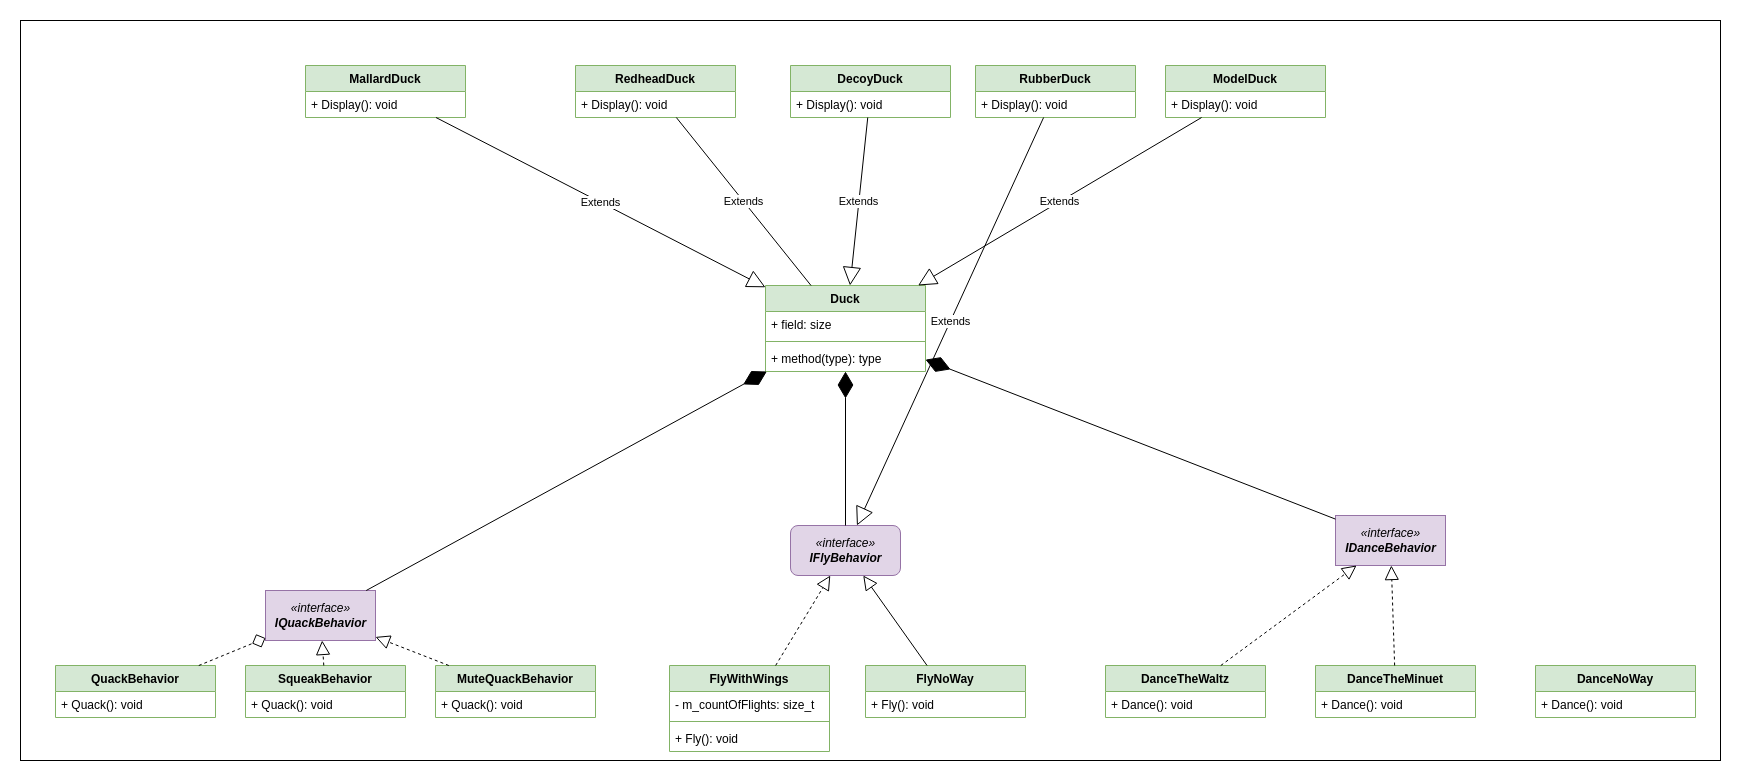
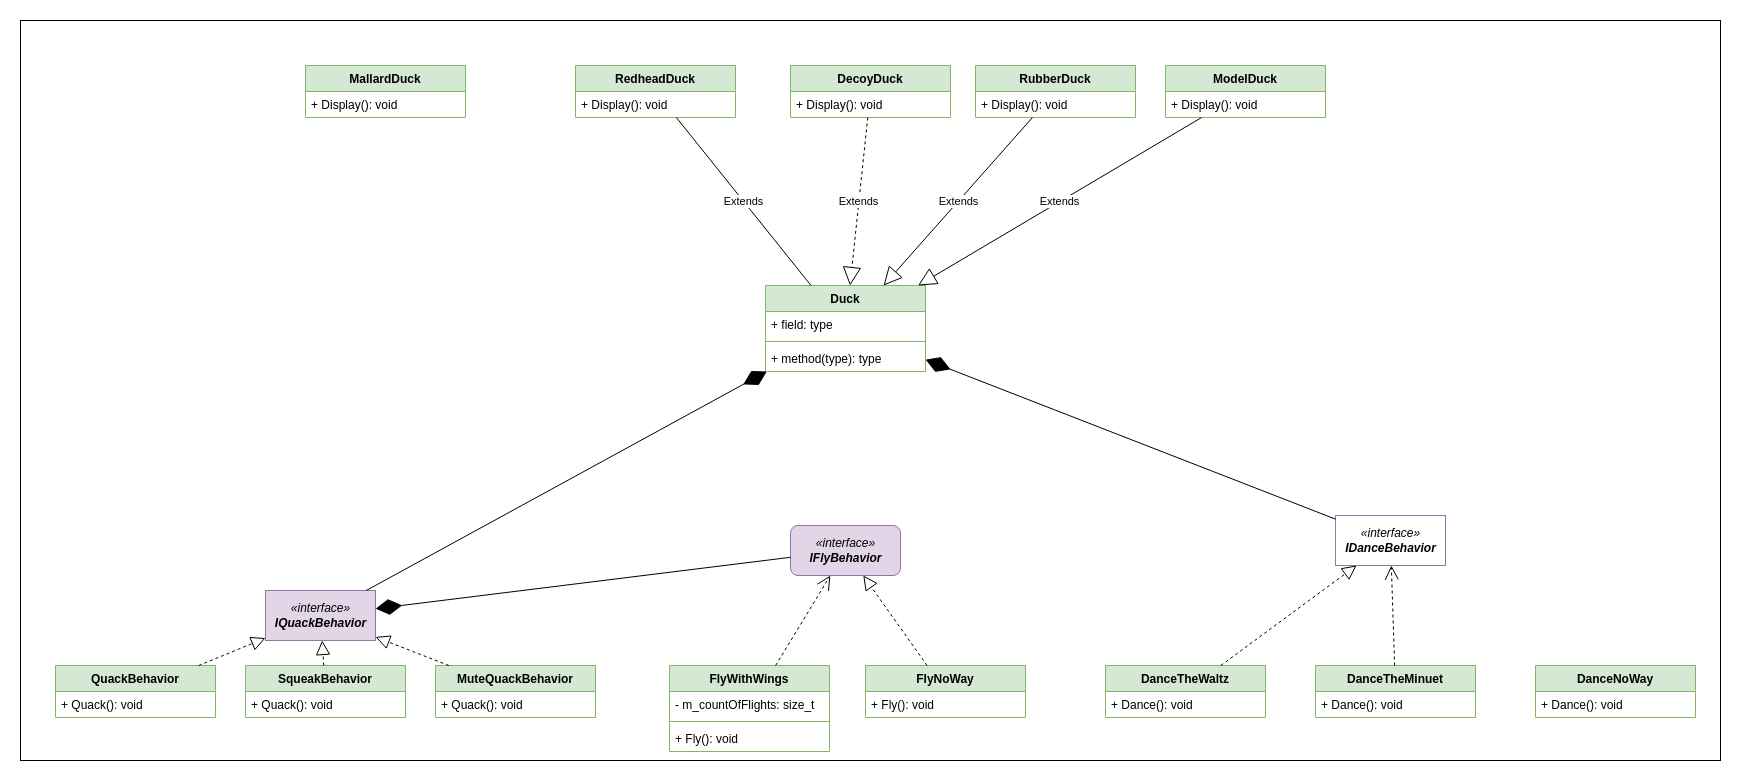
edge "DecoyDuck" -> "Duck": style solid -> dashed
edge "MallardDuck" -> "Duck": removed, label "Extends"
edge "RubberDuck" -> "«interface» IFlyBehavior": now "RubberDuck" -> "Duck"
node "+ field: size": label "+ field: size" -> "+ field: type"
edge "«interface» IFlyBehavior" -> "Duck": now "«interface» IFlyBehavior" -> "«interface» IQuackBehavior"
node "«interface» IDanceBehavior": fillcolor #e1d5e7 -> #ffffff
edge "DanceTheMinuet" -> "«interface» IDanceBehavior": arrowhead block -> open
edge "FlyWithWings" -> "«interface» IFlyBehavior": arrowhead block -> open
edge "FlyNoWay" -> "«interface» IFlyBehavior": style solid -> dashed
edge "QuackBehavior" -> "«interface» IQuackBehavior": arrowhead diamond -> block
